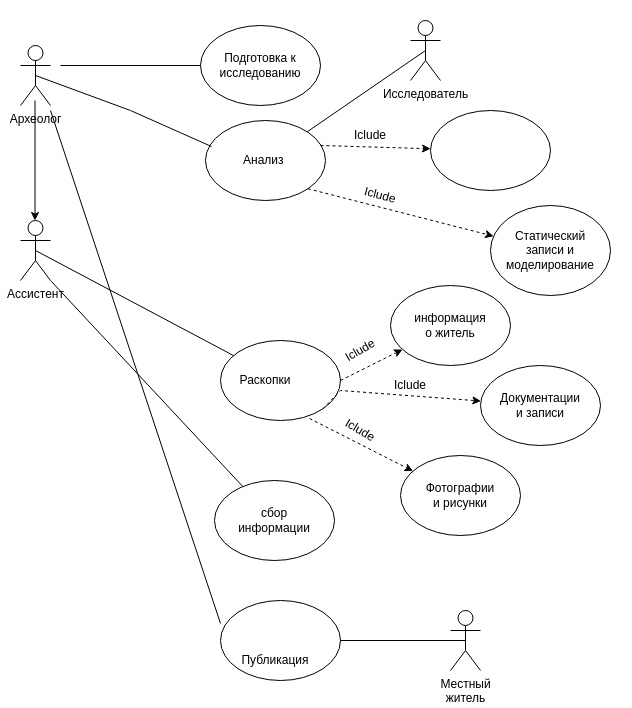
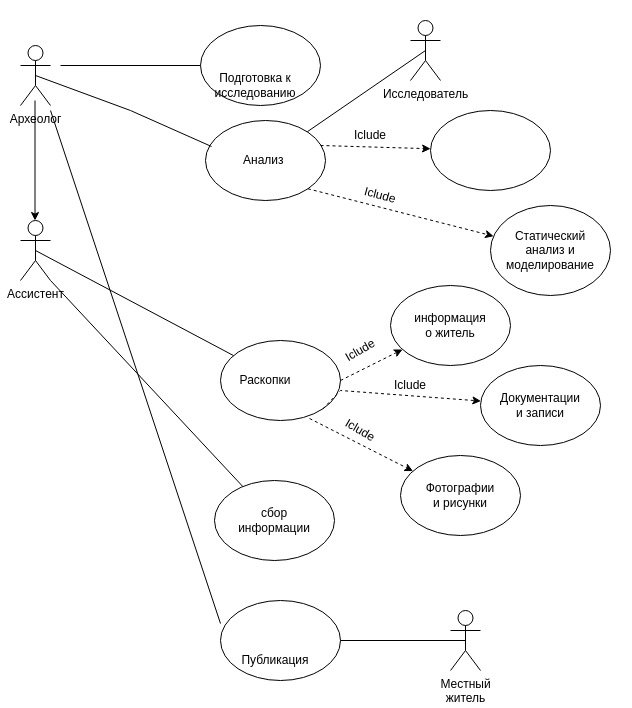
node "Подготовка к исследованию": moved (261, 66) -> (256, 86)
node "Статический записи и моделирование": label "Статический записи и моделирование" -> "Статический анализ и моделирование"
